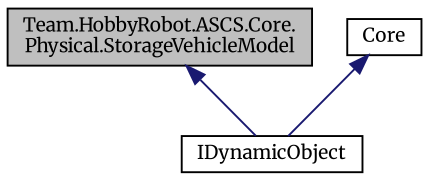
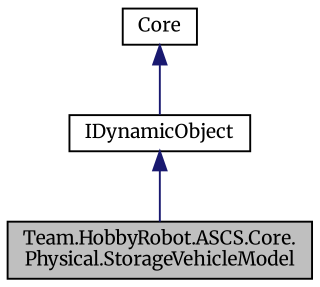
edge "IDynamicObject" -> "Team.HobbyRobot.ASCS.Core. Physical.StorageVehicleModel": reversed
